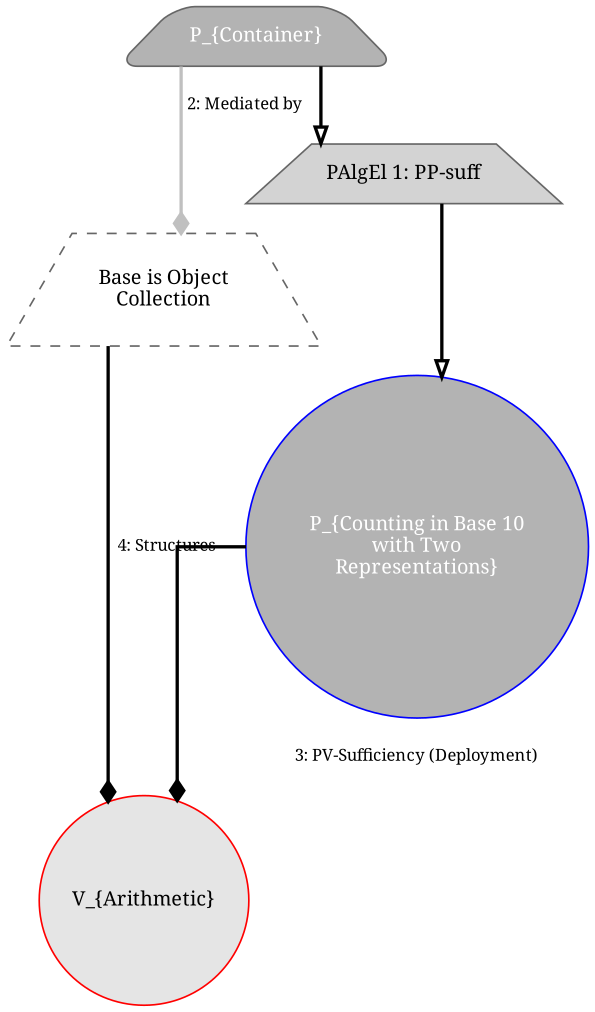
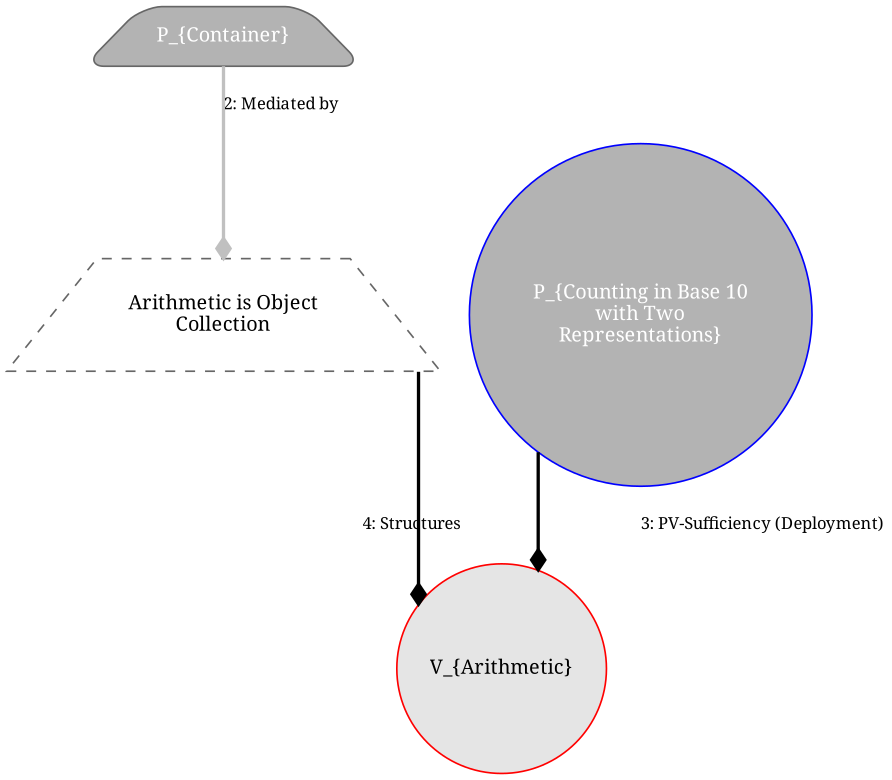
node "PAlgEl 1: PP-suff": removed
node "Base is Object Collection": label "Base is Object Collection" -> "Arithmetic is Object Collection"
